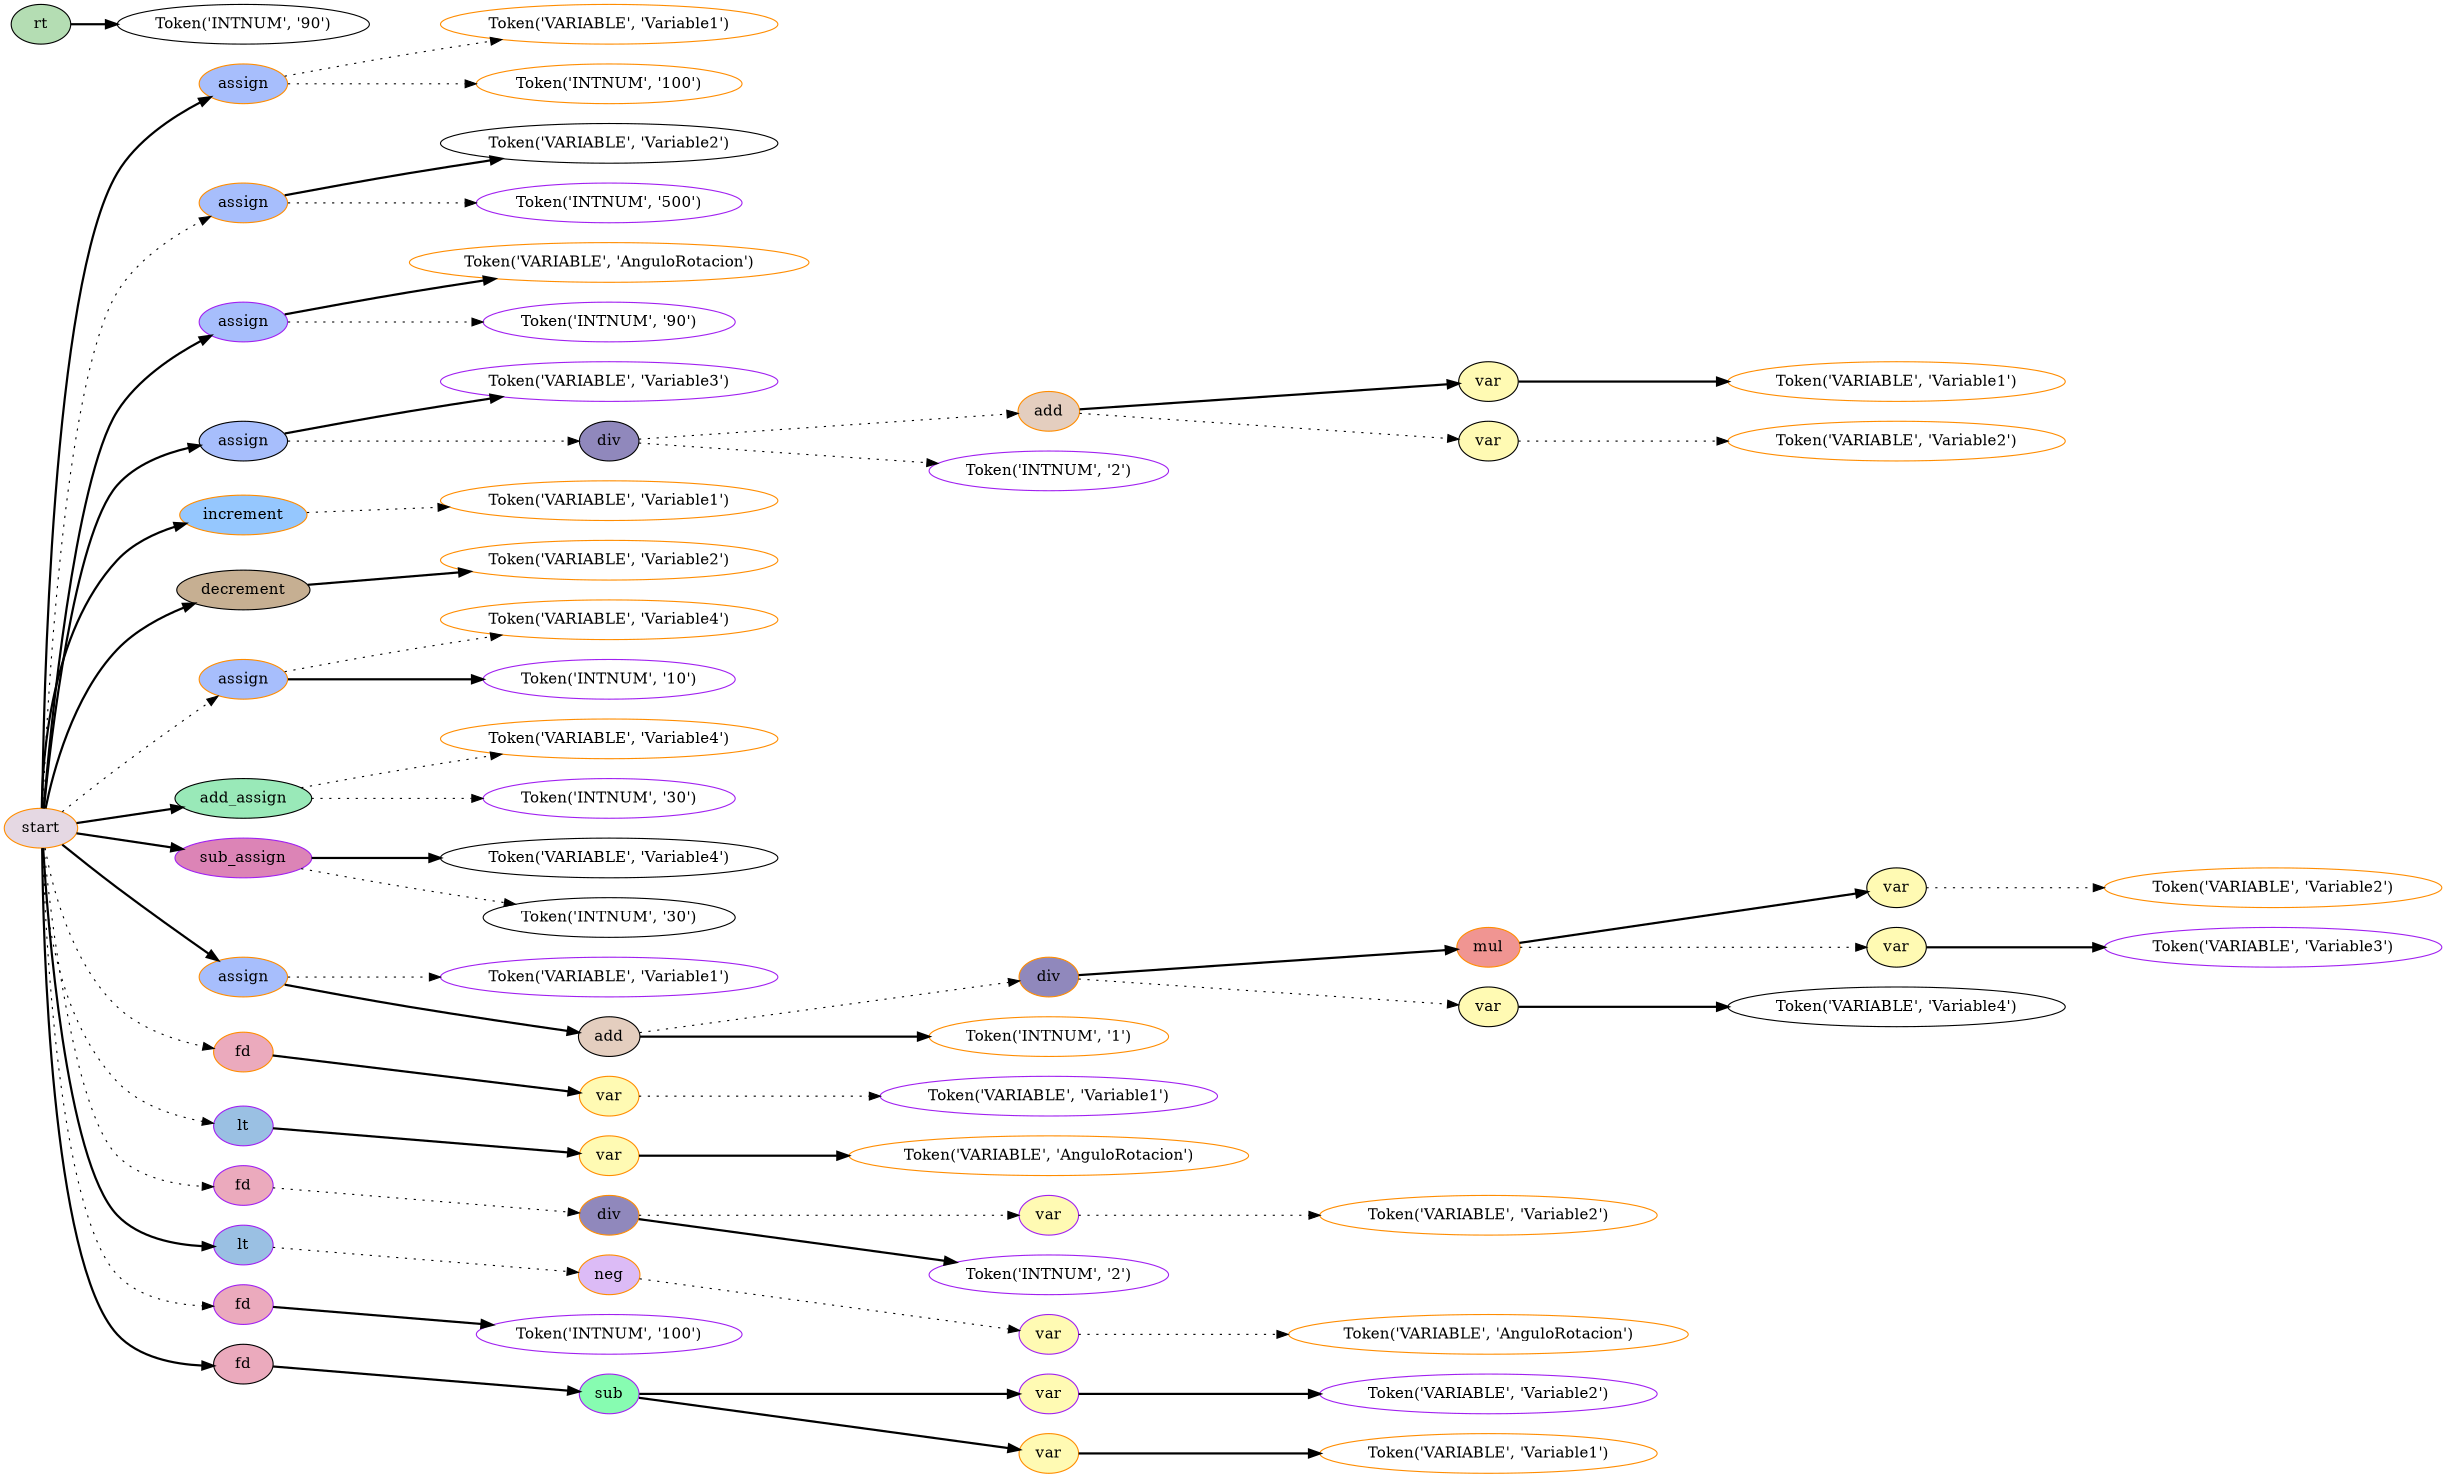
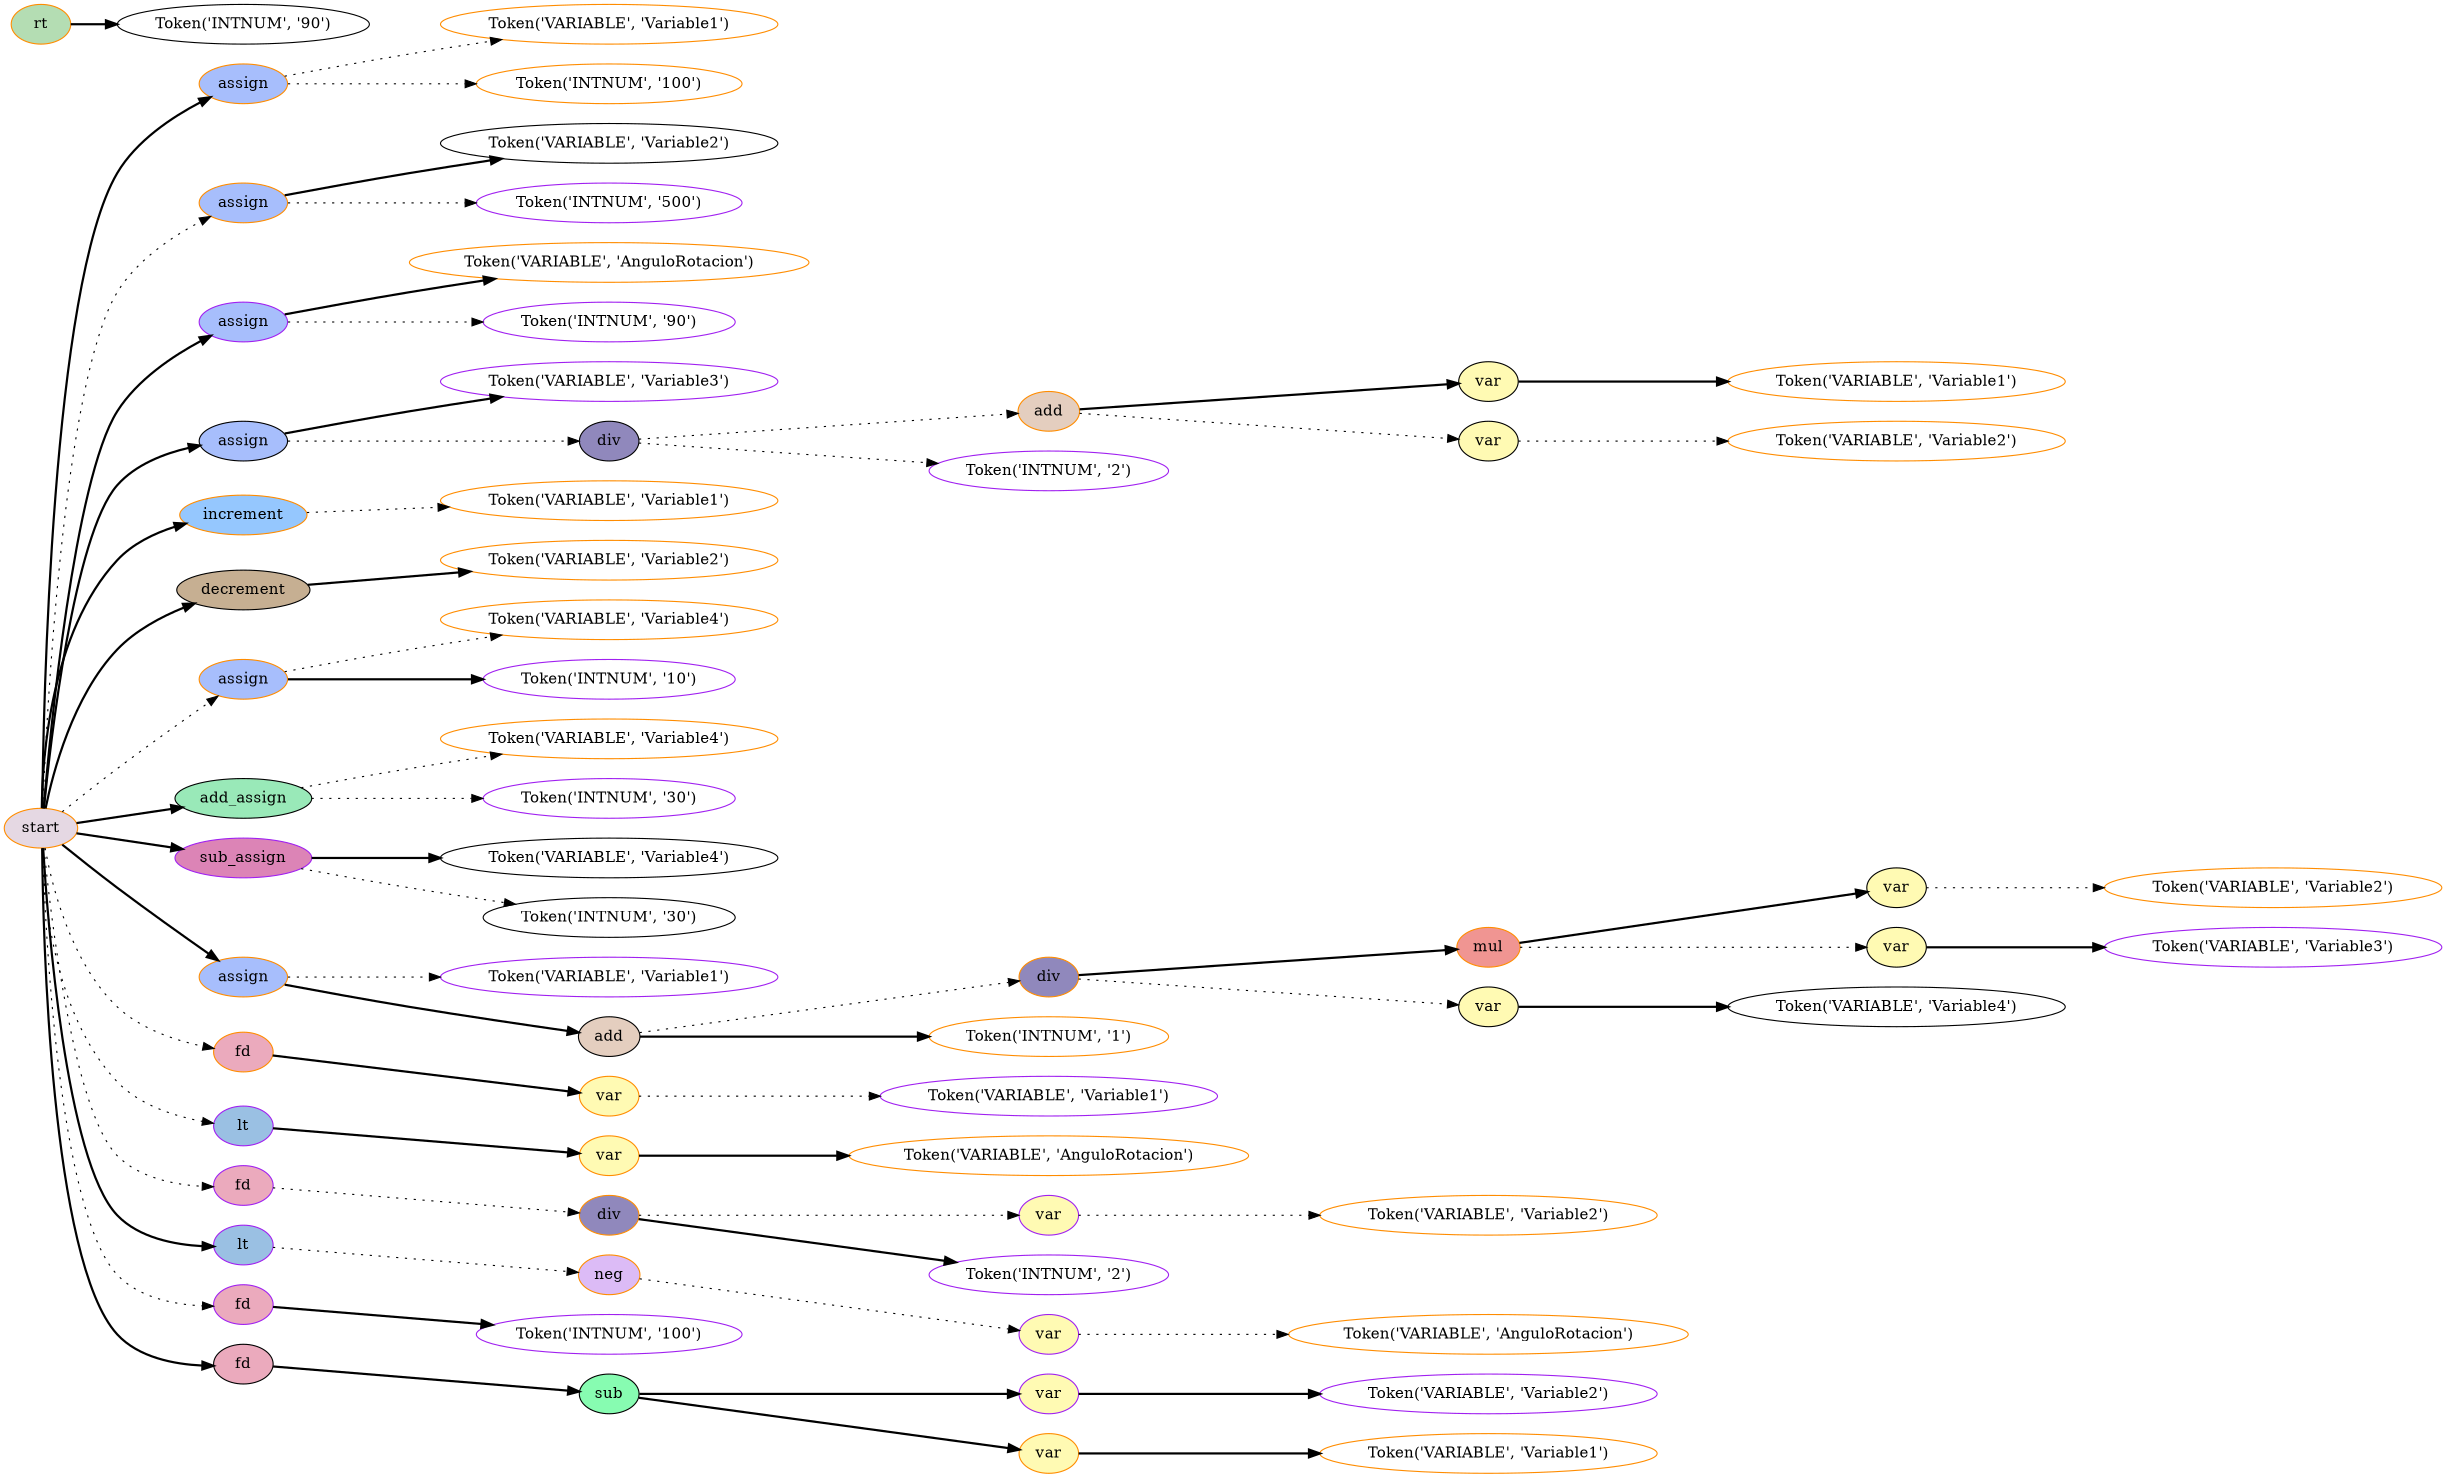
node "rt": color black -> darkorange
node "sub": color purple -> black
